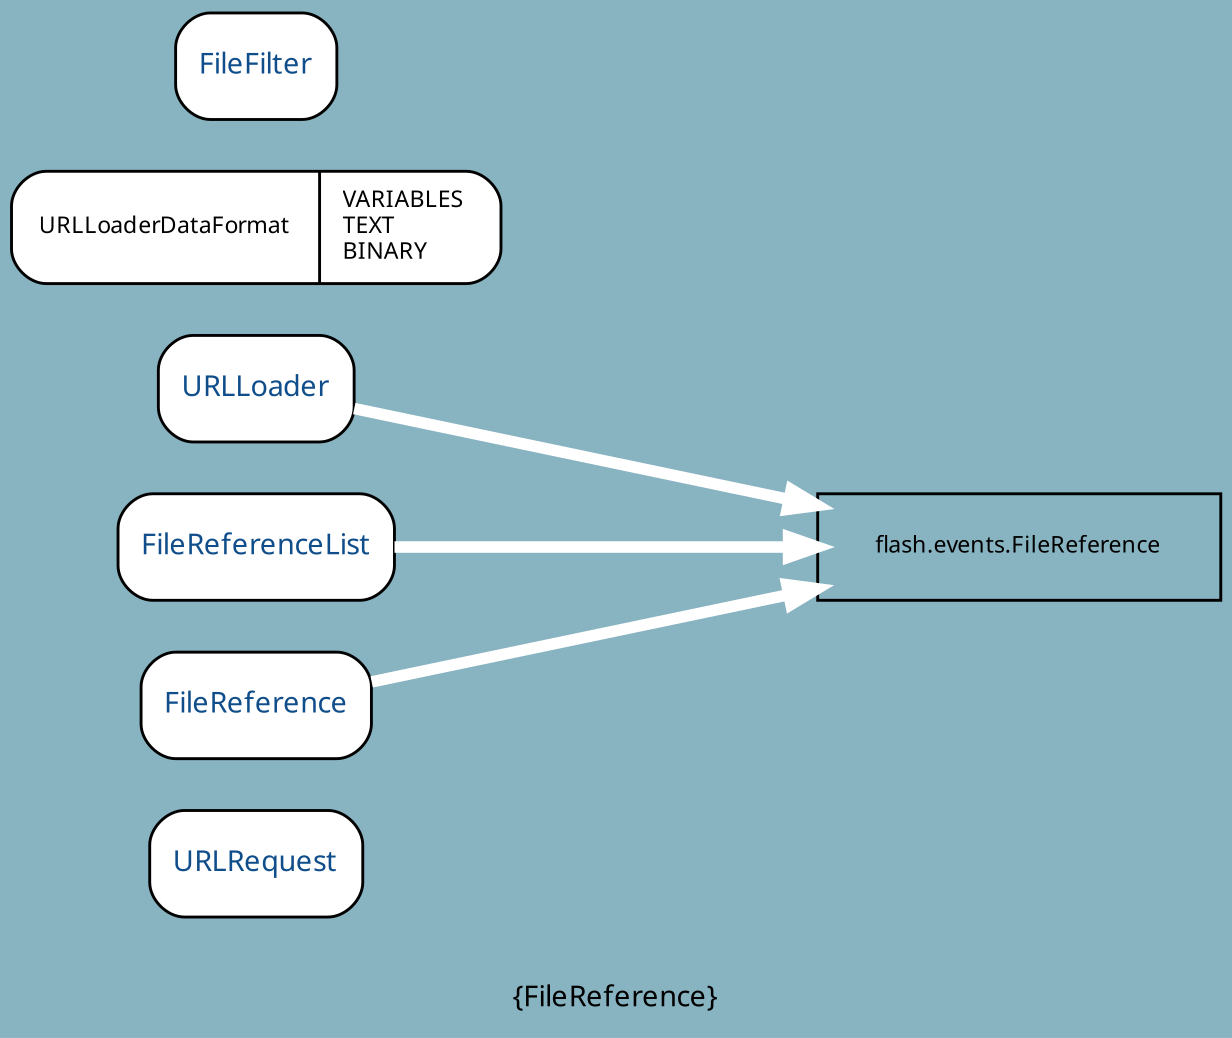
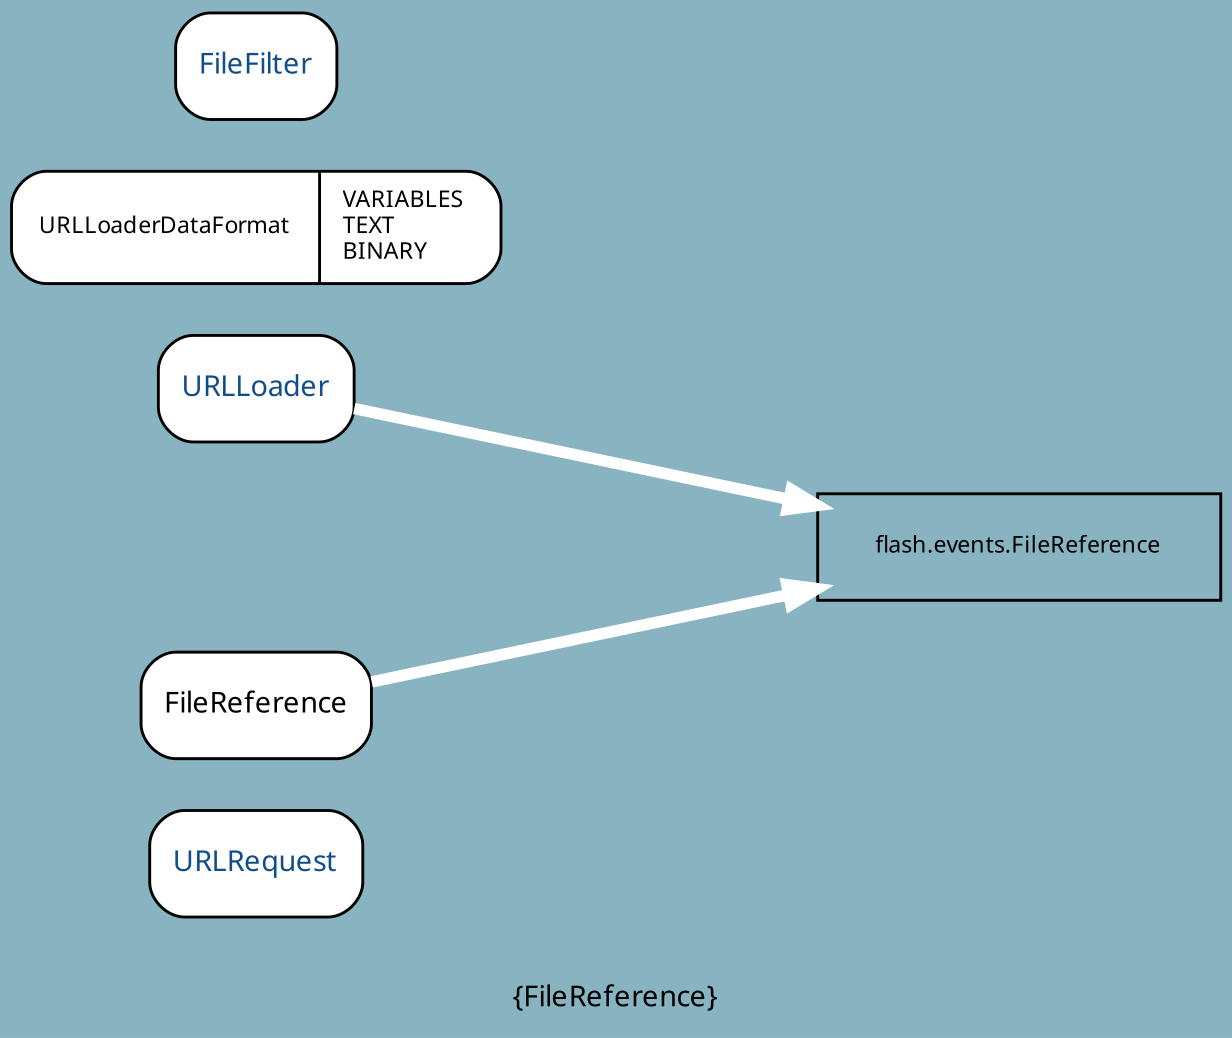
node "FileReferenceList": removed
node "FileReference": fontcolor #104e8b -> black
